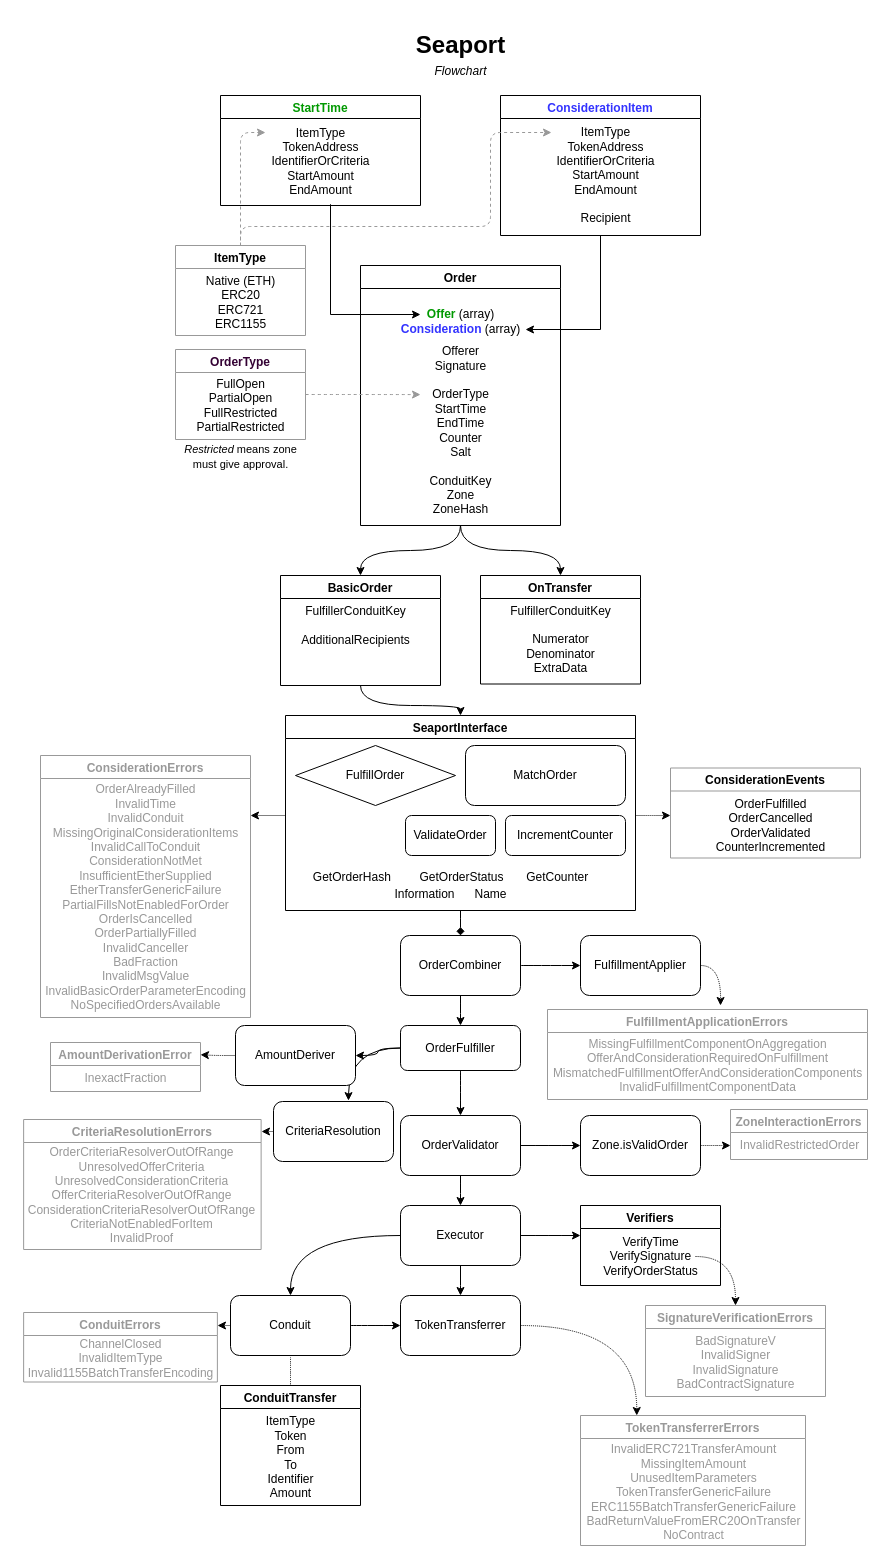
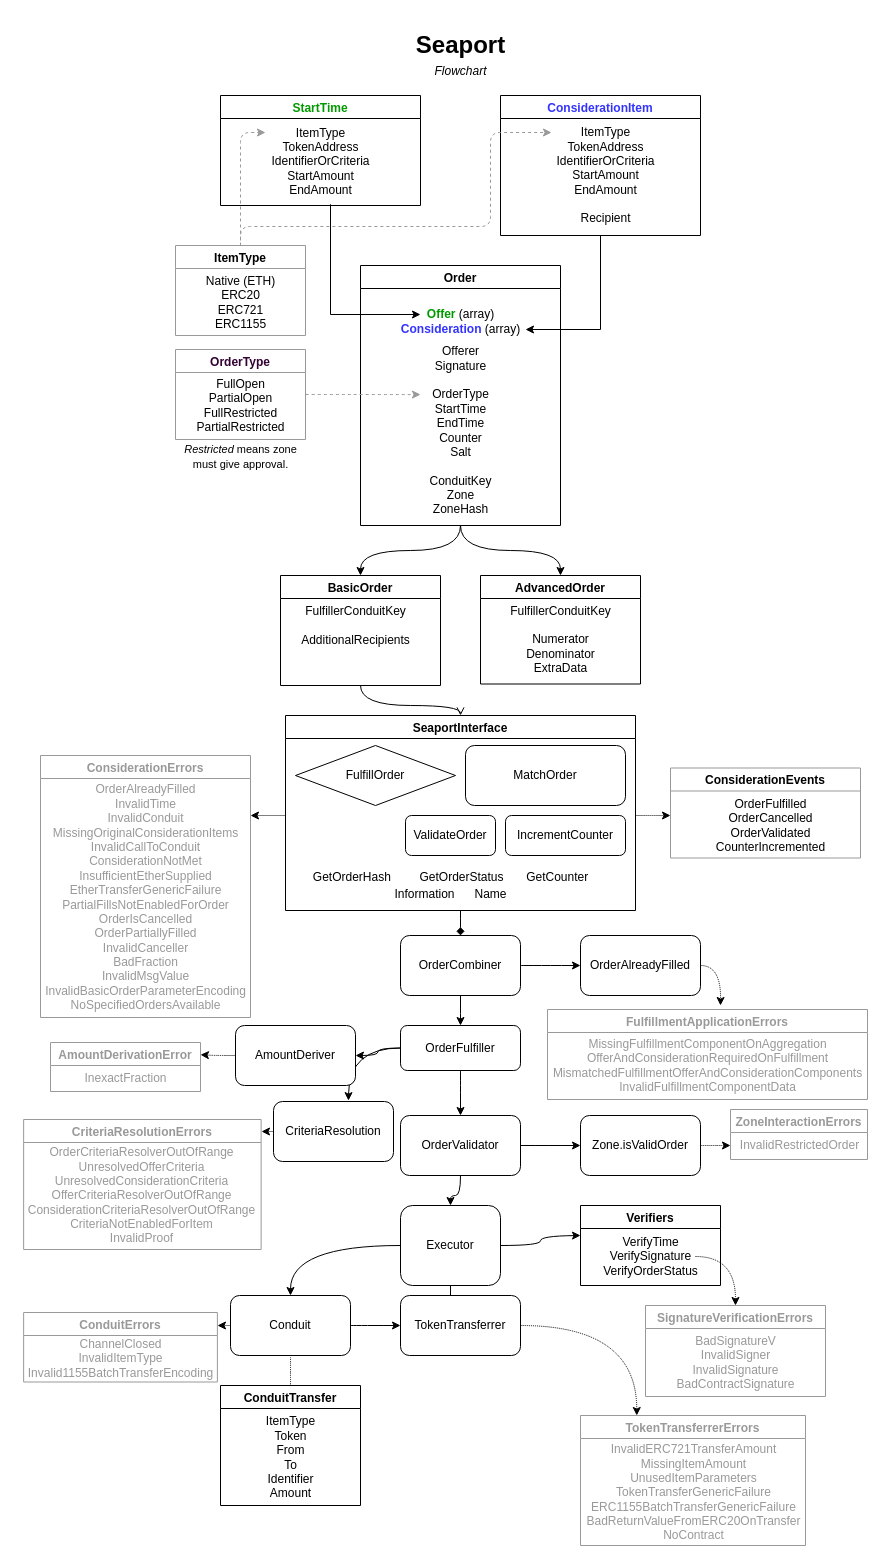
node "OnTransfer": label "OnTransfer" -> "AdvancedOrder"
edge "BasicOrder" -> "SeaportInterface": arrowhead classic -> open
node "FulfillmentApplier": label "FulfillmentApplier" -> "OrderAlreadyFilled"
node "Executor": size 120x60 -> 100x80
